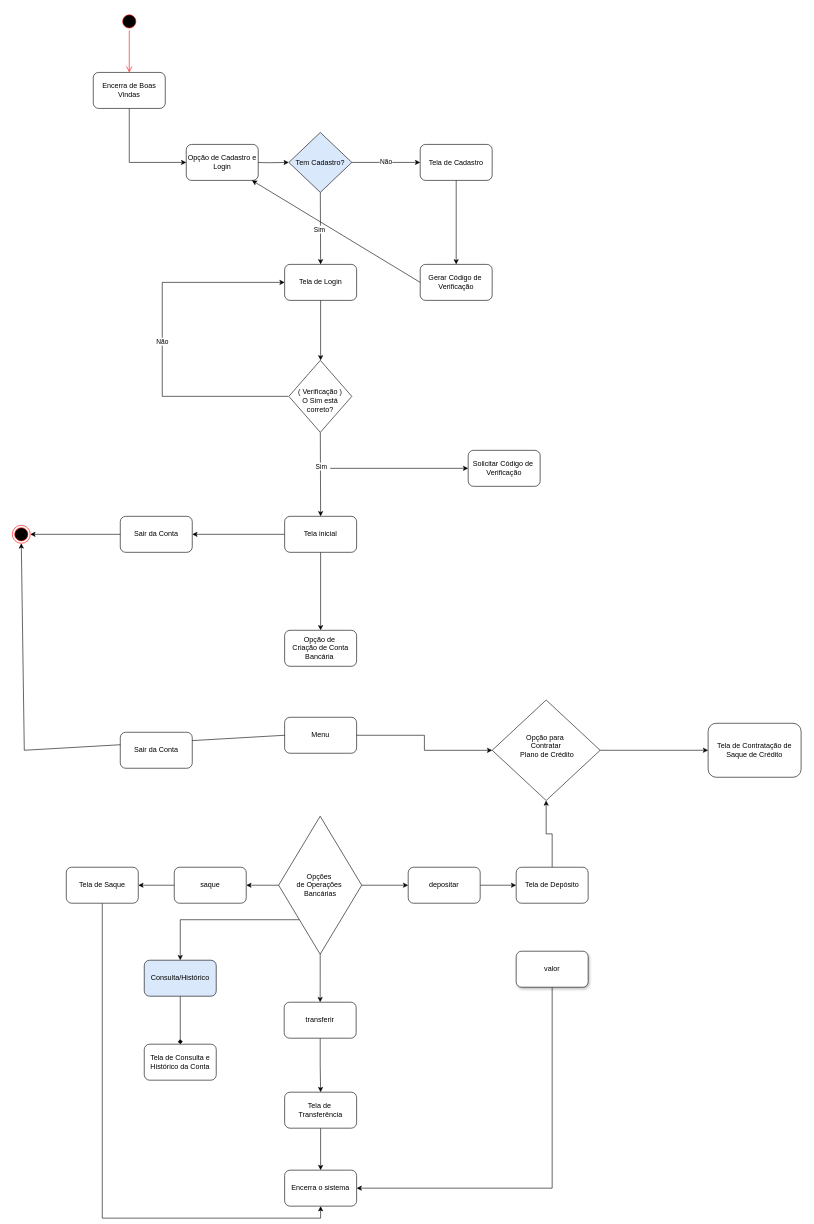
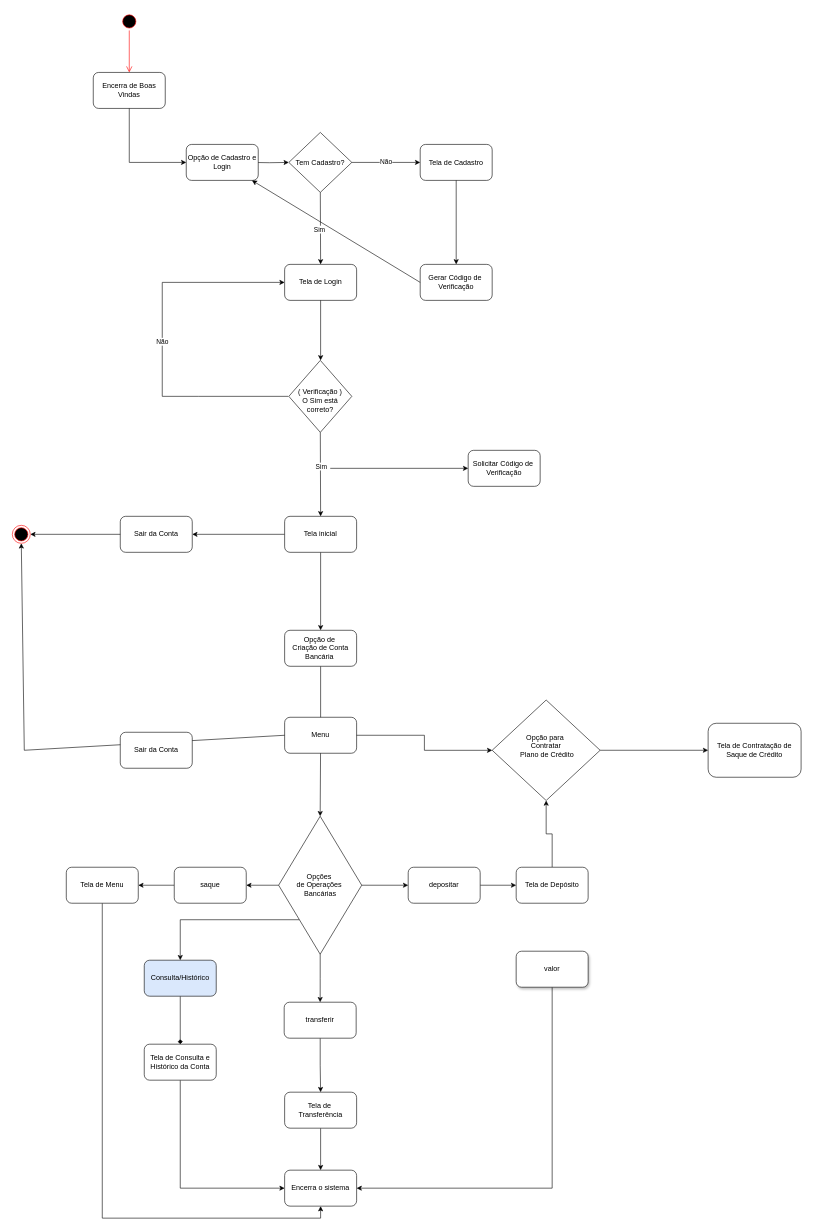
node "Tem Cadastro?": fillcolor #dae8fc -> #ffffff
edge "Opção de Criação de Conta Bancária" -> "Opções de Operações Bancárias": added
node "Tela de Saque": label "Tela de Saque" -> "Tela de Menu"
edge "Tela de Consulta e Histórico da Conta" -> "Encerra o sistema": added
